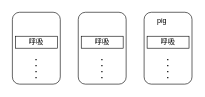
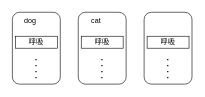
node "dog": added
node "cat": added
node "pig": removed
